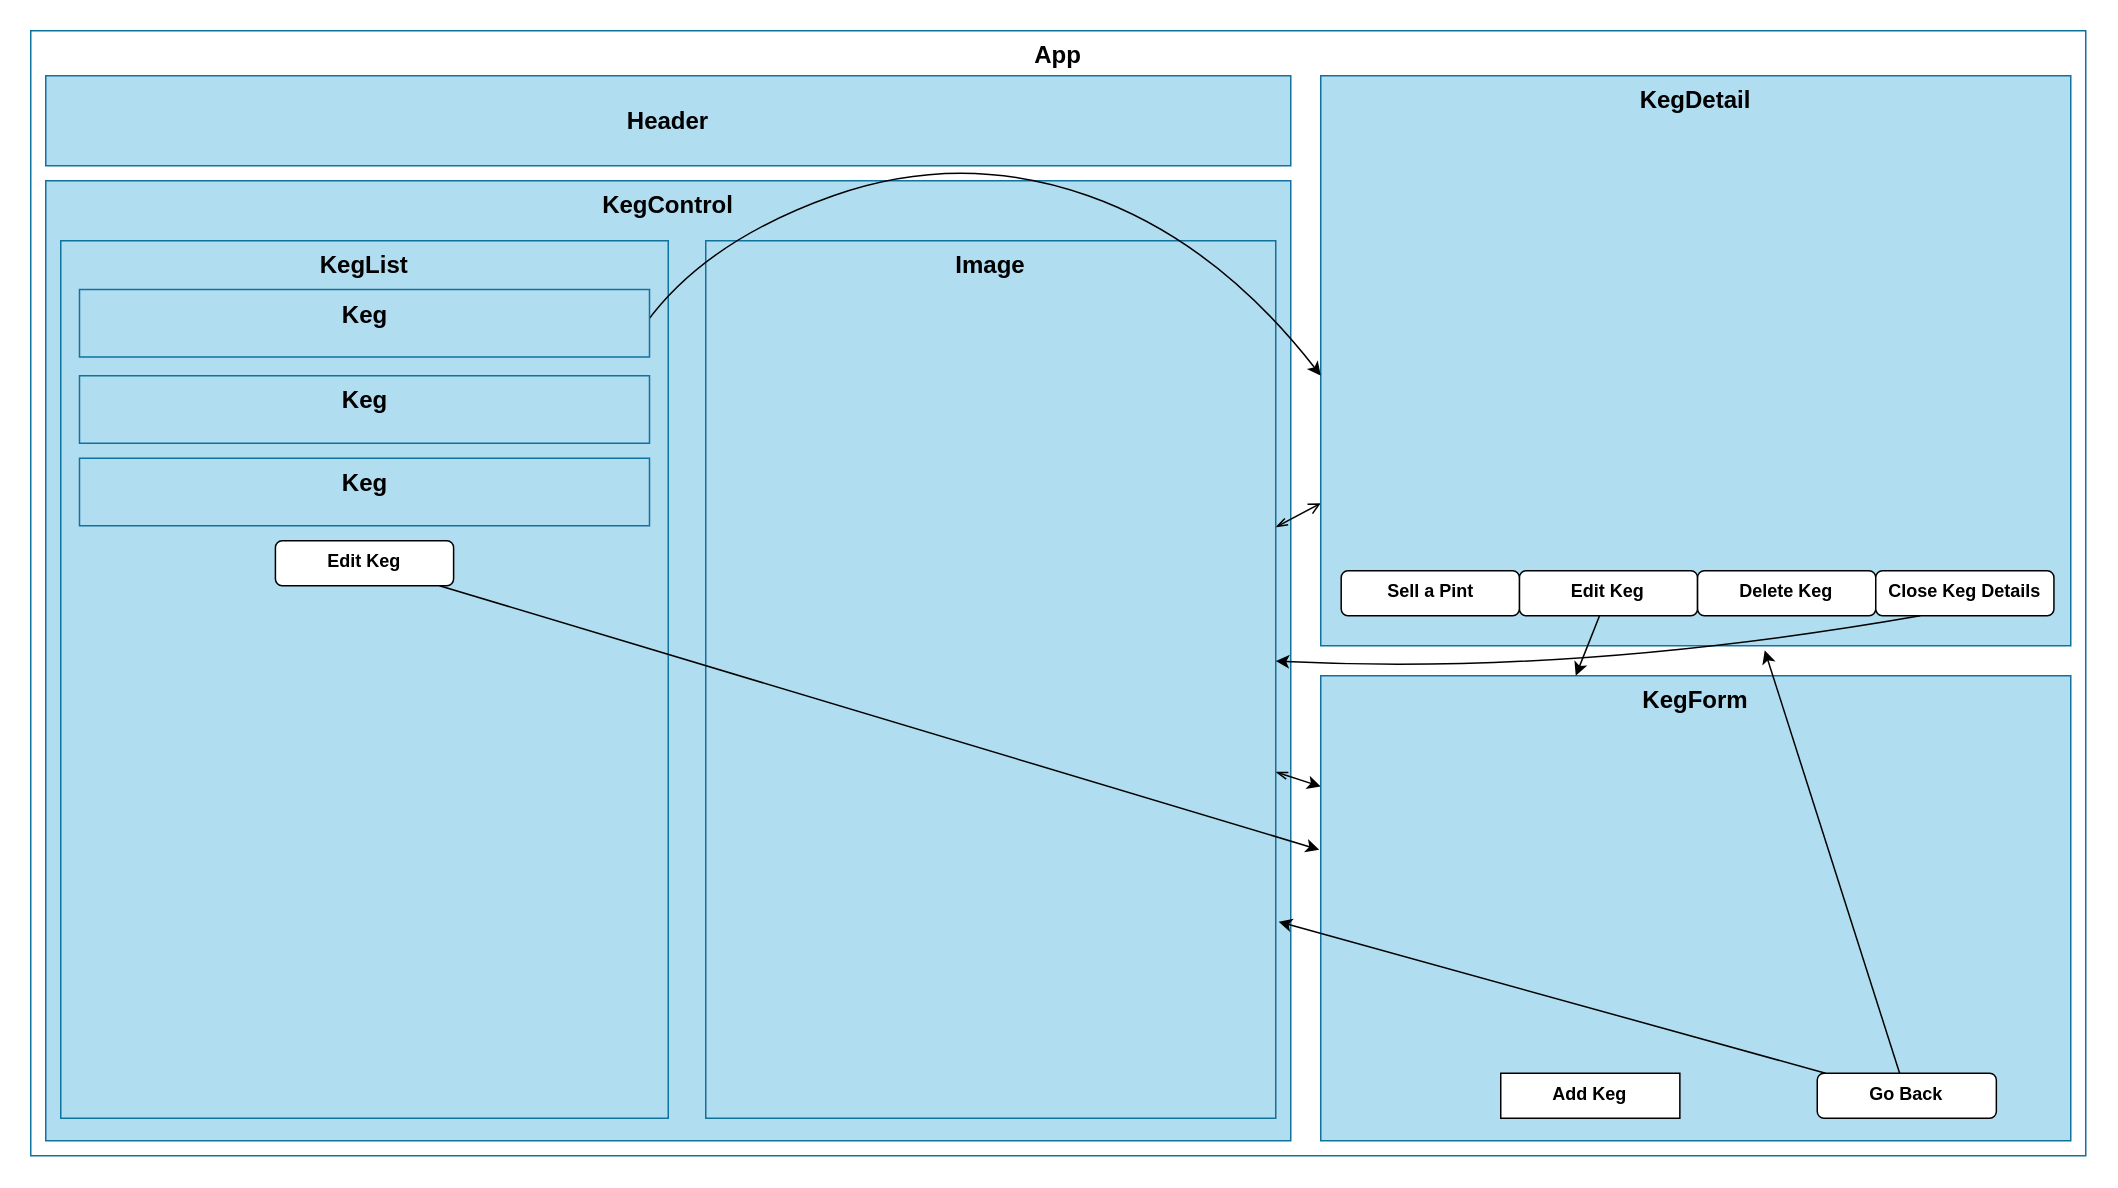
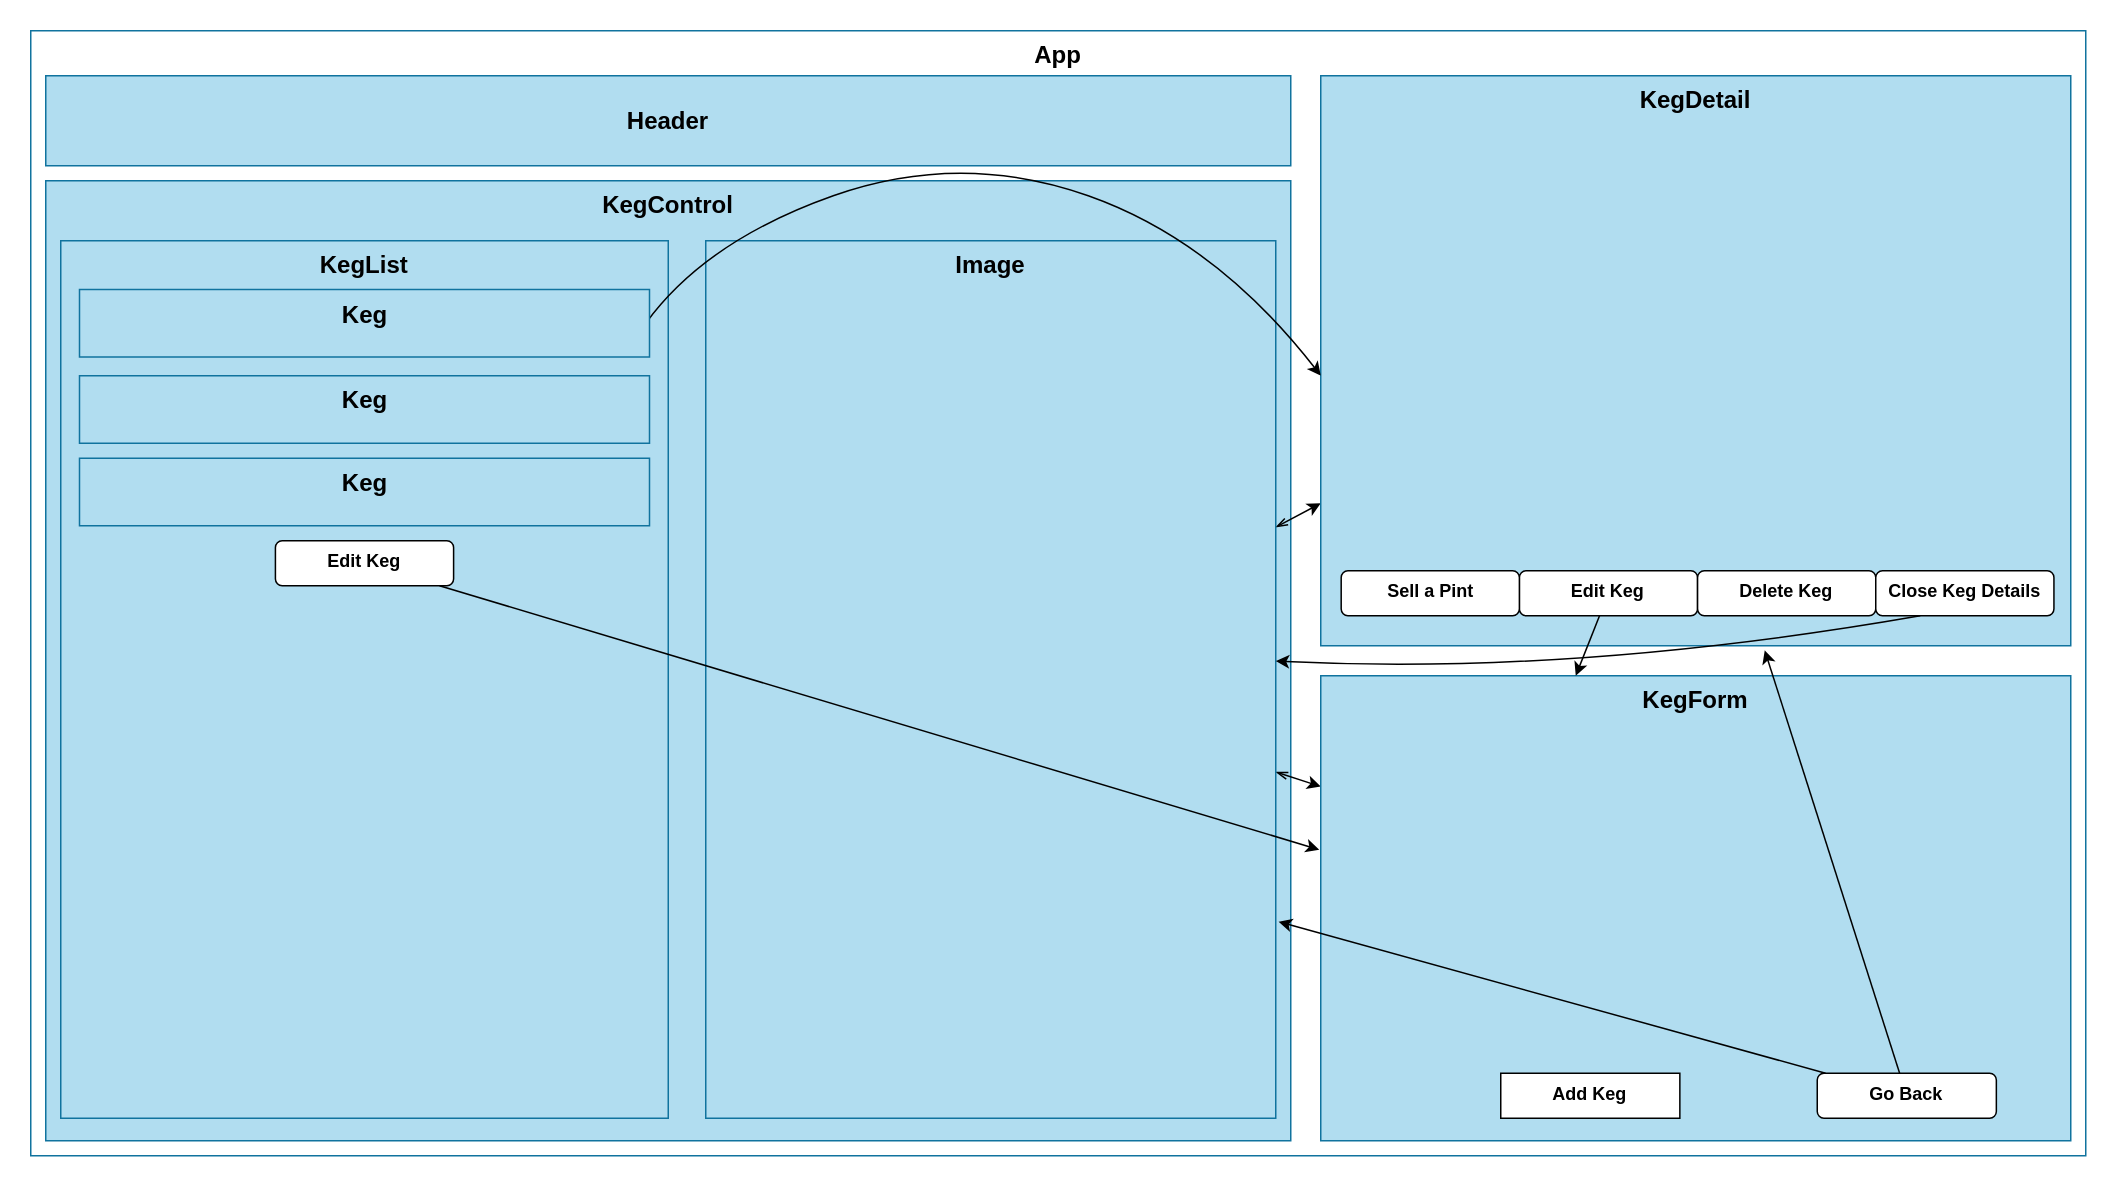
edge "KegDetail" -- "Image": arrowhead open -> classic
